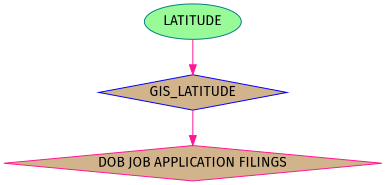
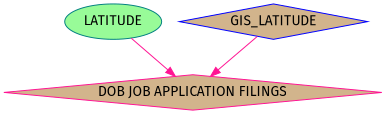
edge "LATITUDE" -> "GIS_LATITUDE": now "LATITUDE" -> "DOB JOB APPLICATION FILINGS"
